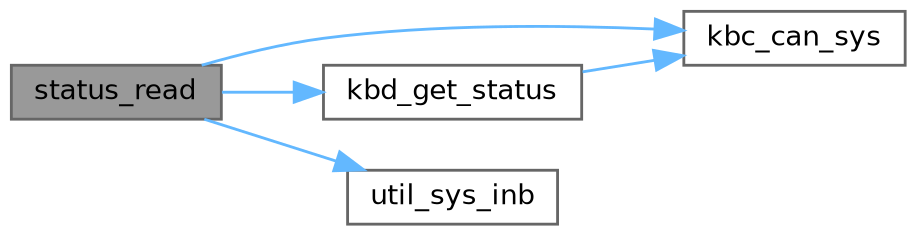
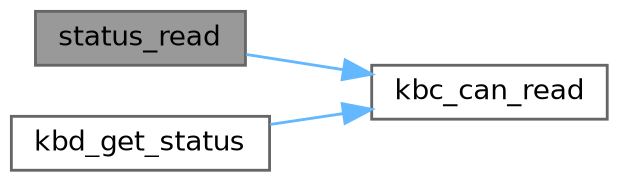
node "kbc_can_sys": label "kbc_can_sys" -> "kbc_can_read"
edge "status_read" -> "kbd_get_status": removed
node "util_sys_inb": removed
